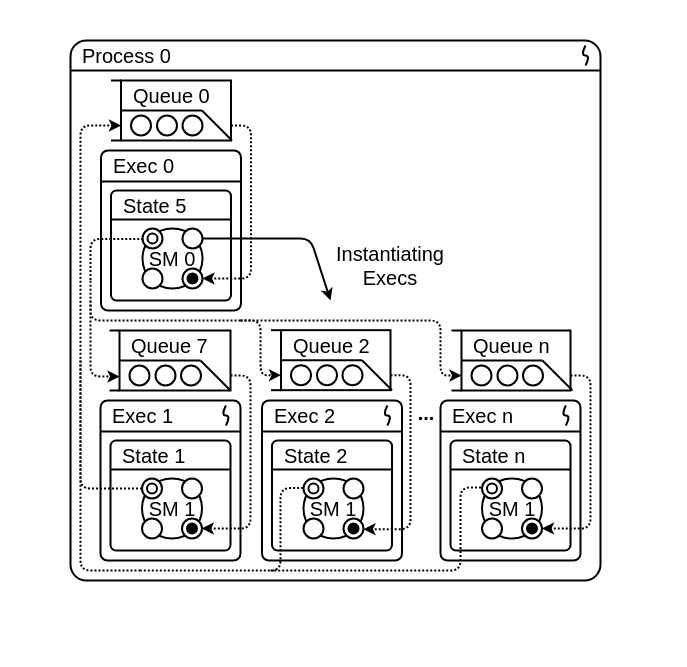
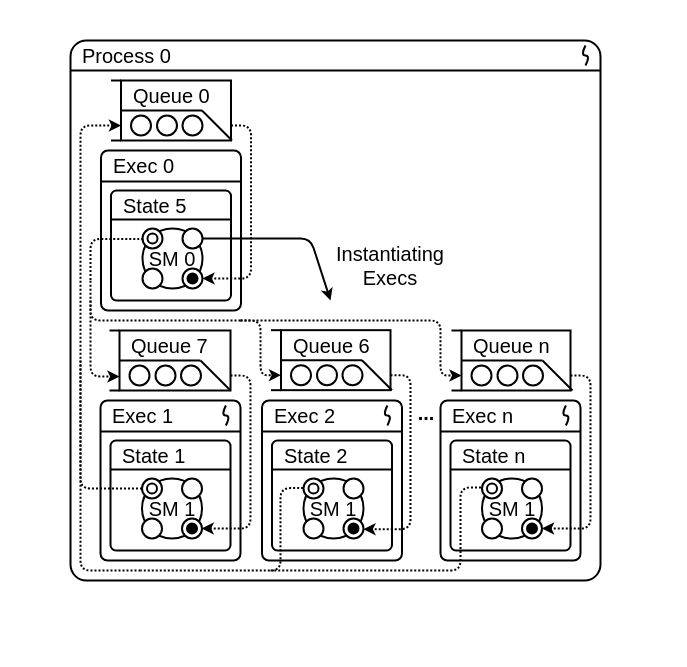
node "Queue 2": label "Queue 2" -> "Queue 6"
